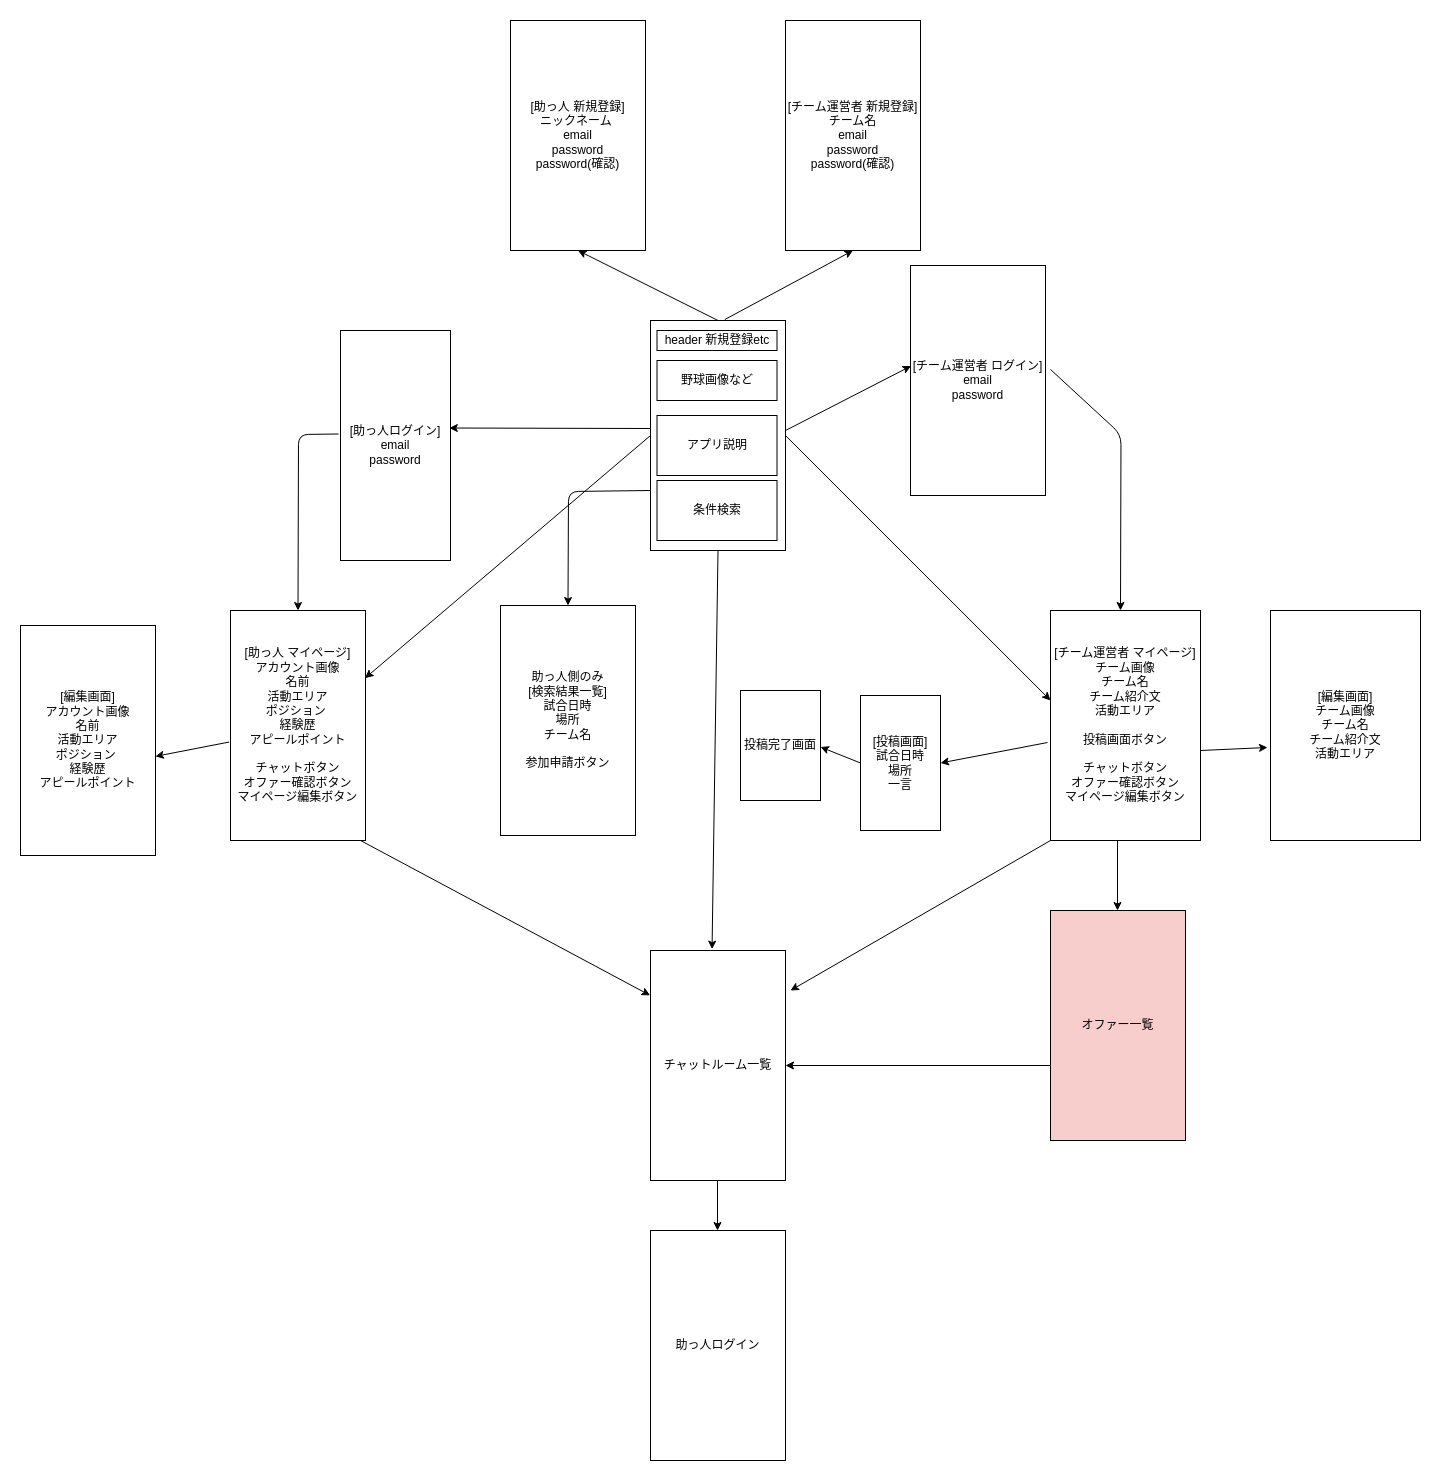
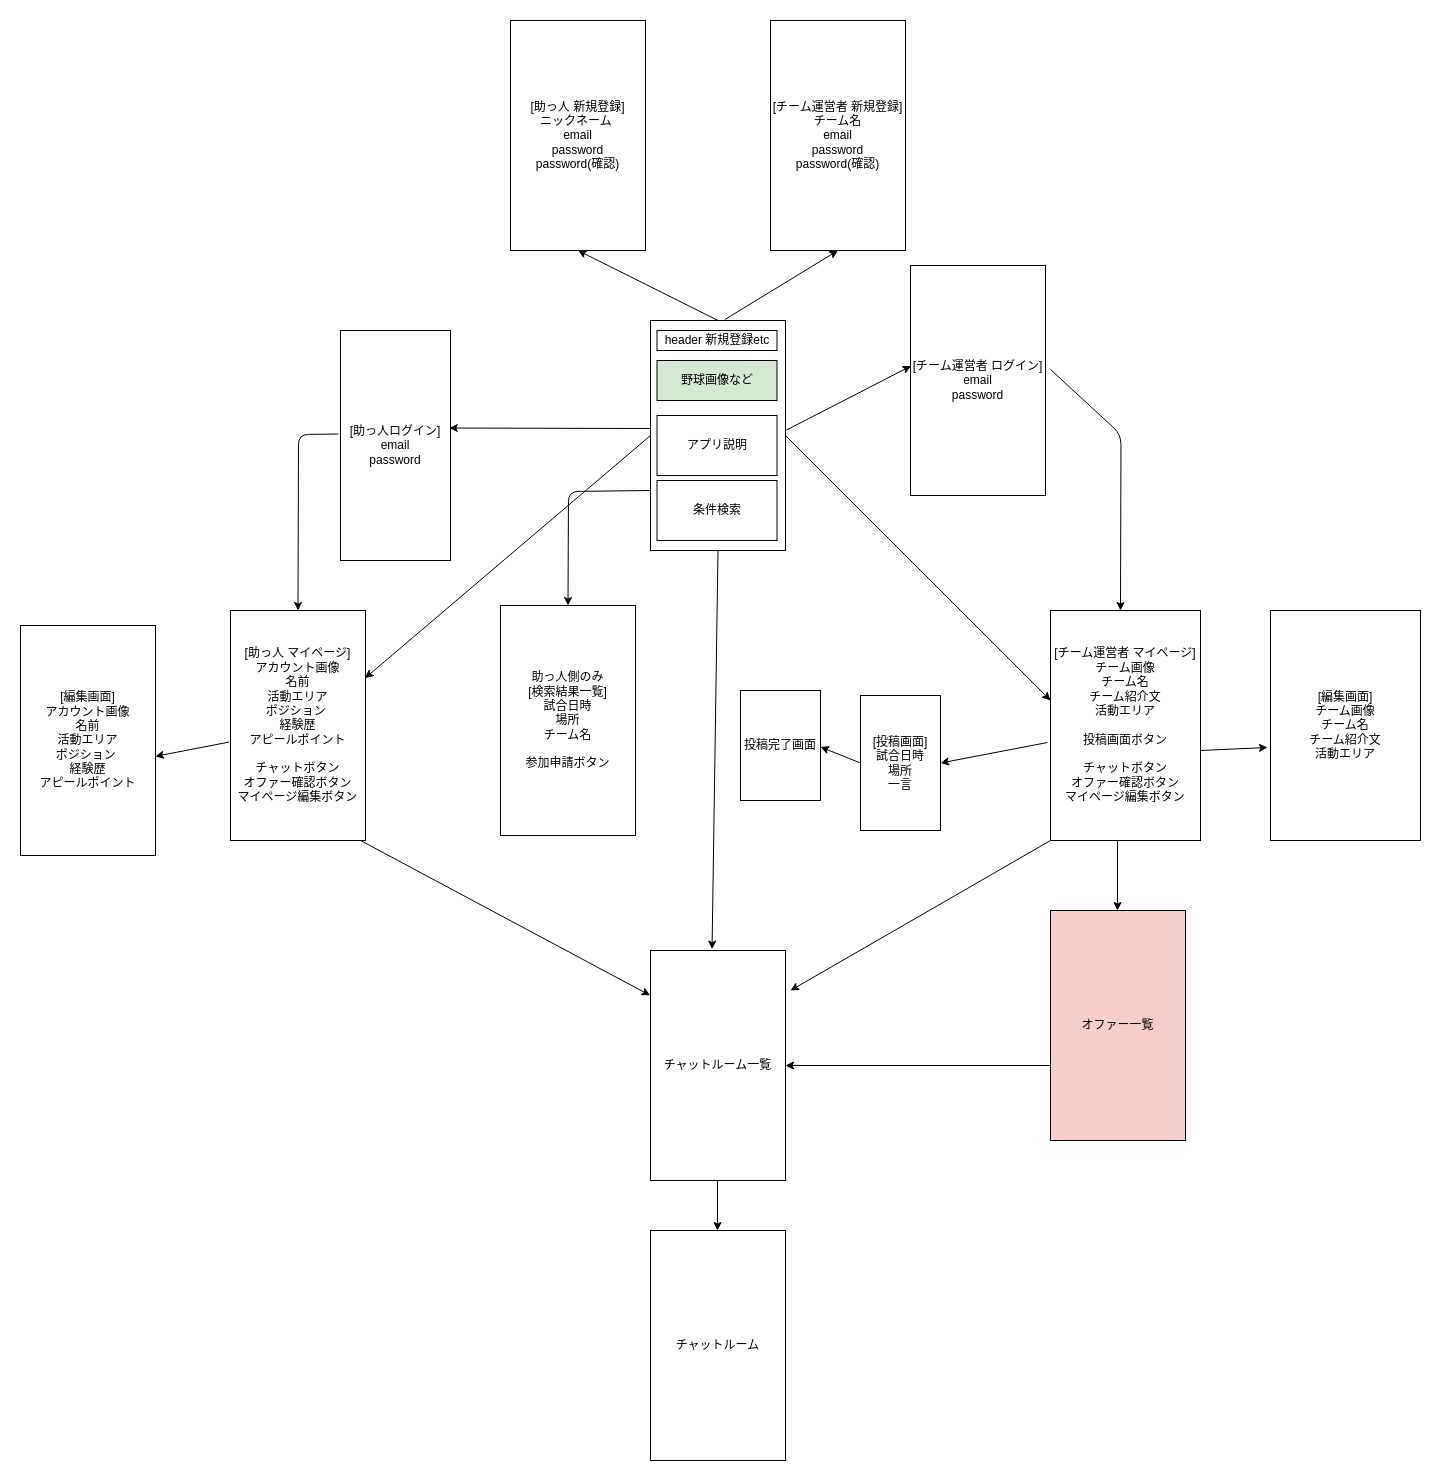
node "[チーム運営者 新規登録] チーム名 email password password(確認)": moved (853, 136) -> (838, 136)
node "野球画像など": fillcolor #ffffff -> #d5e8d4
node "助っ人ログイン": label "助っ人ログイン" -> "チャットルーム"
